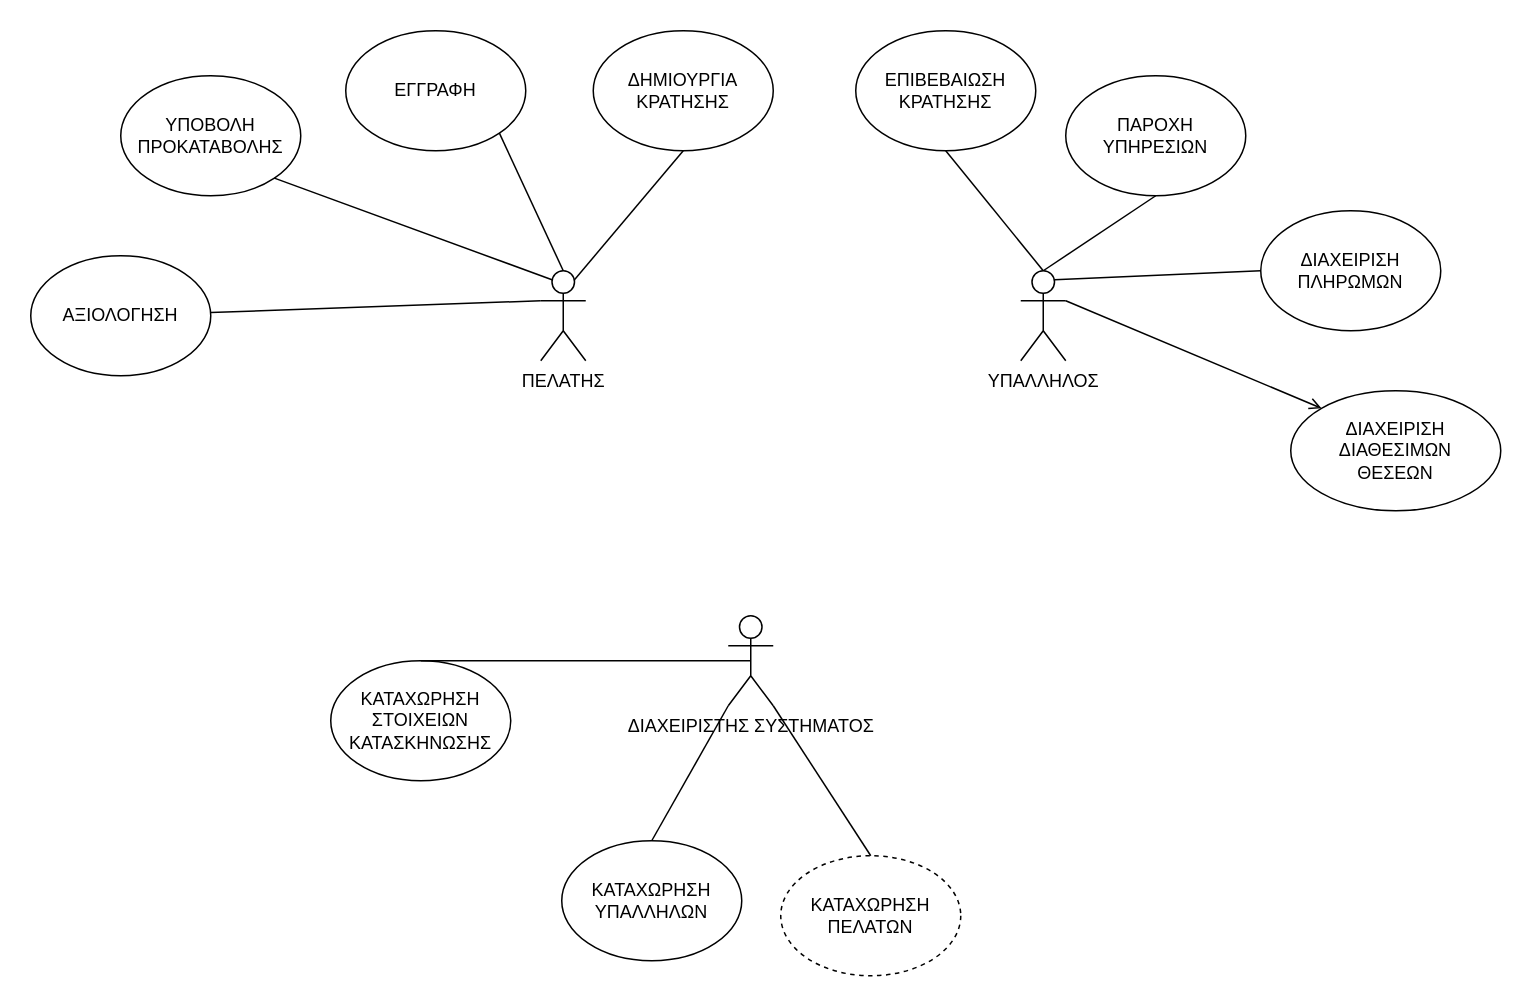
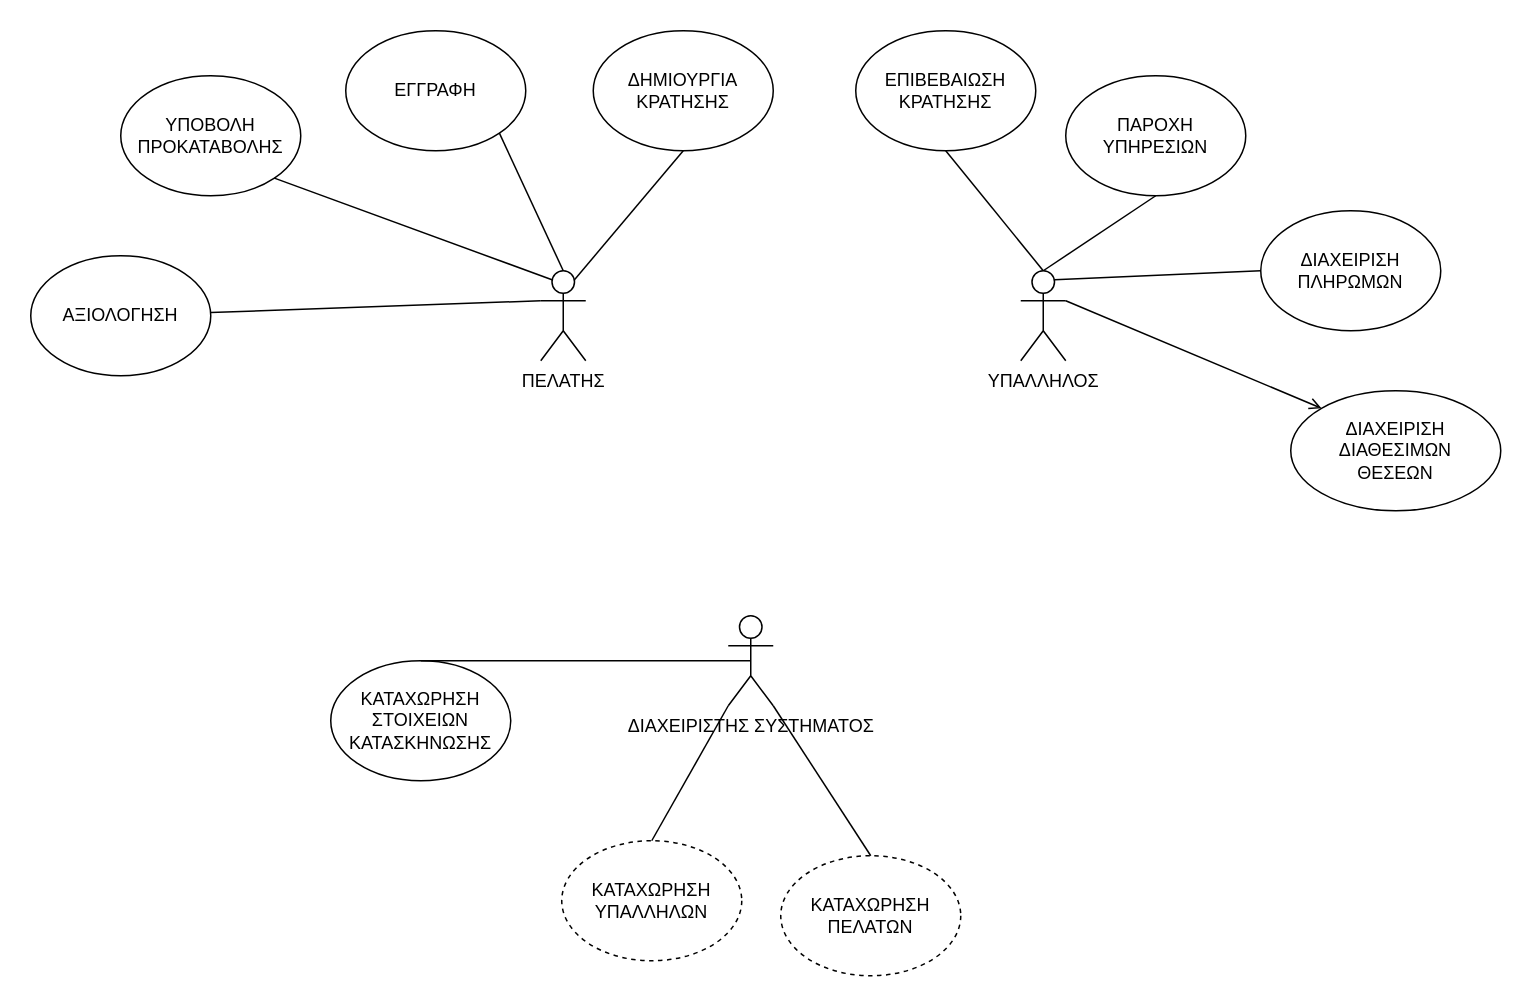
node "ΚΑΤΑΧΩΡΗΣΗ ΥΠΑΛΛΗΛΩΝ": style solid -> dashed
